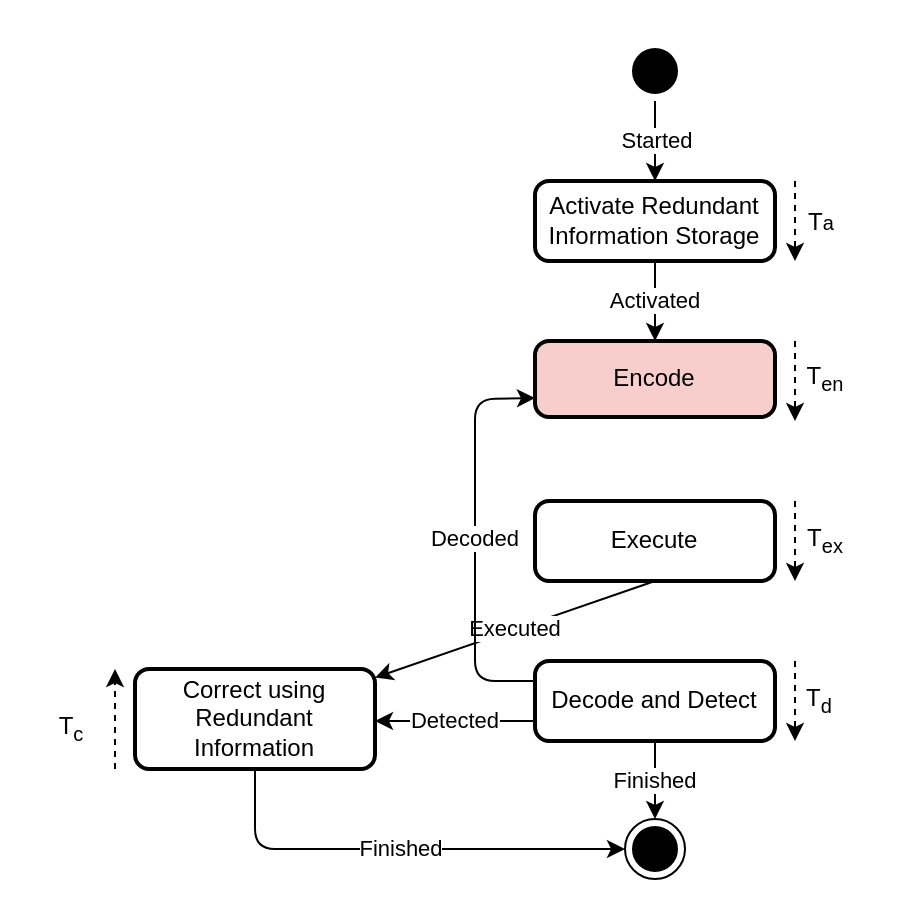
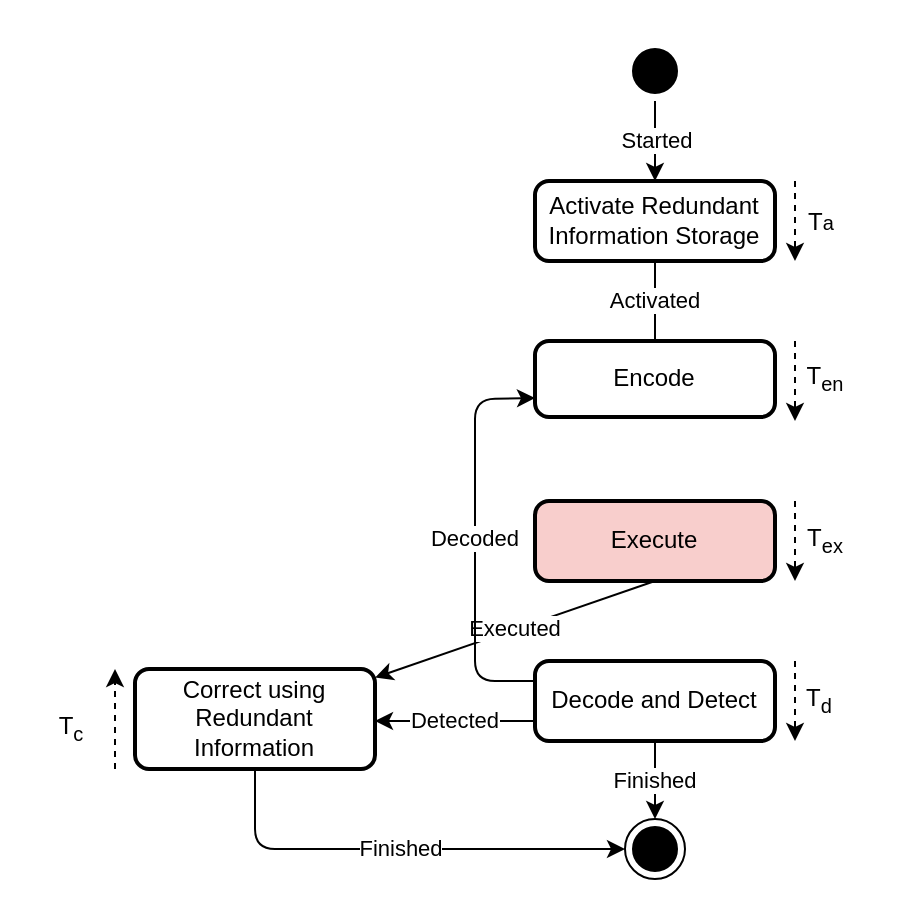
edge "Activate Redundant Information Storage" -> "Encode": arrowhead classic -> none
node "Encode": fillcolor #f8cecc -> #ffffff
node "Execute": fillcolor #ffffff -> #f8cecc
